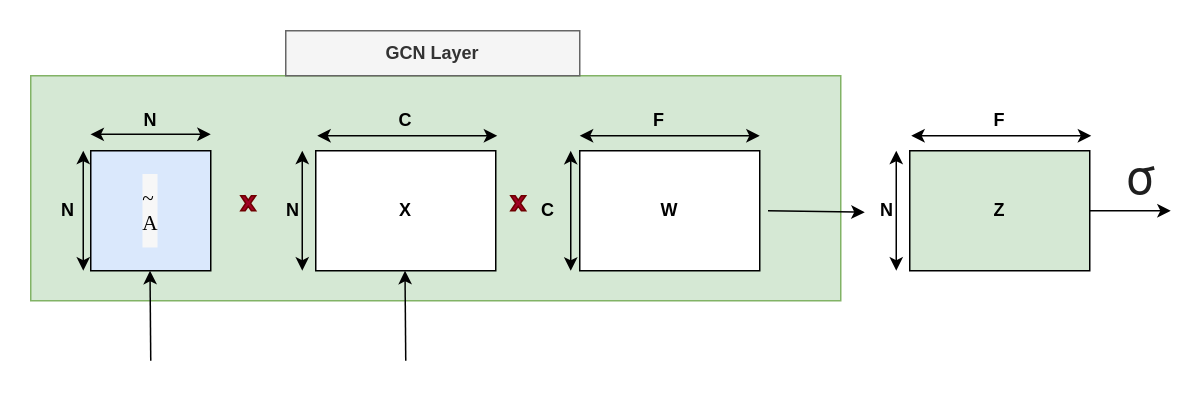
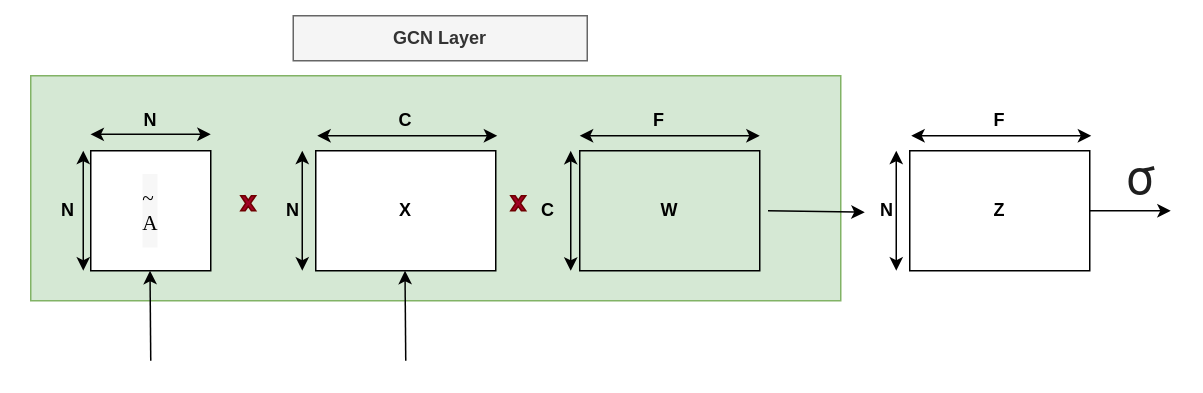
node "GCN Layer": moved (433, 53) -> (440, 38)
node "~A": fillcolor #dae8fc -> #ffffff
node "W": fillcolor #ffffff -> #d5e8d4
node "Z": fillcolor #d5e8d4 -> #ffffff
